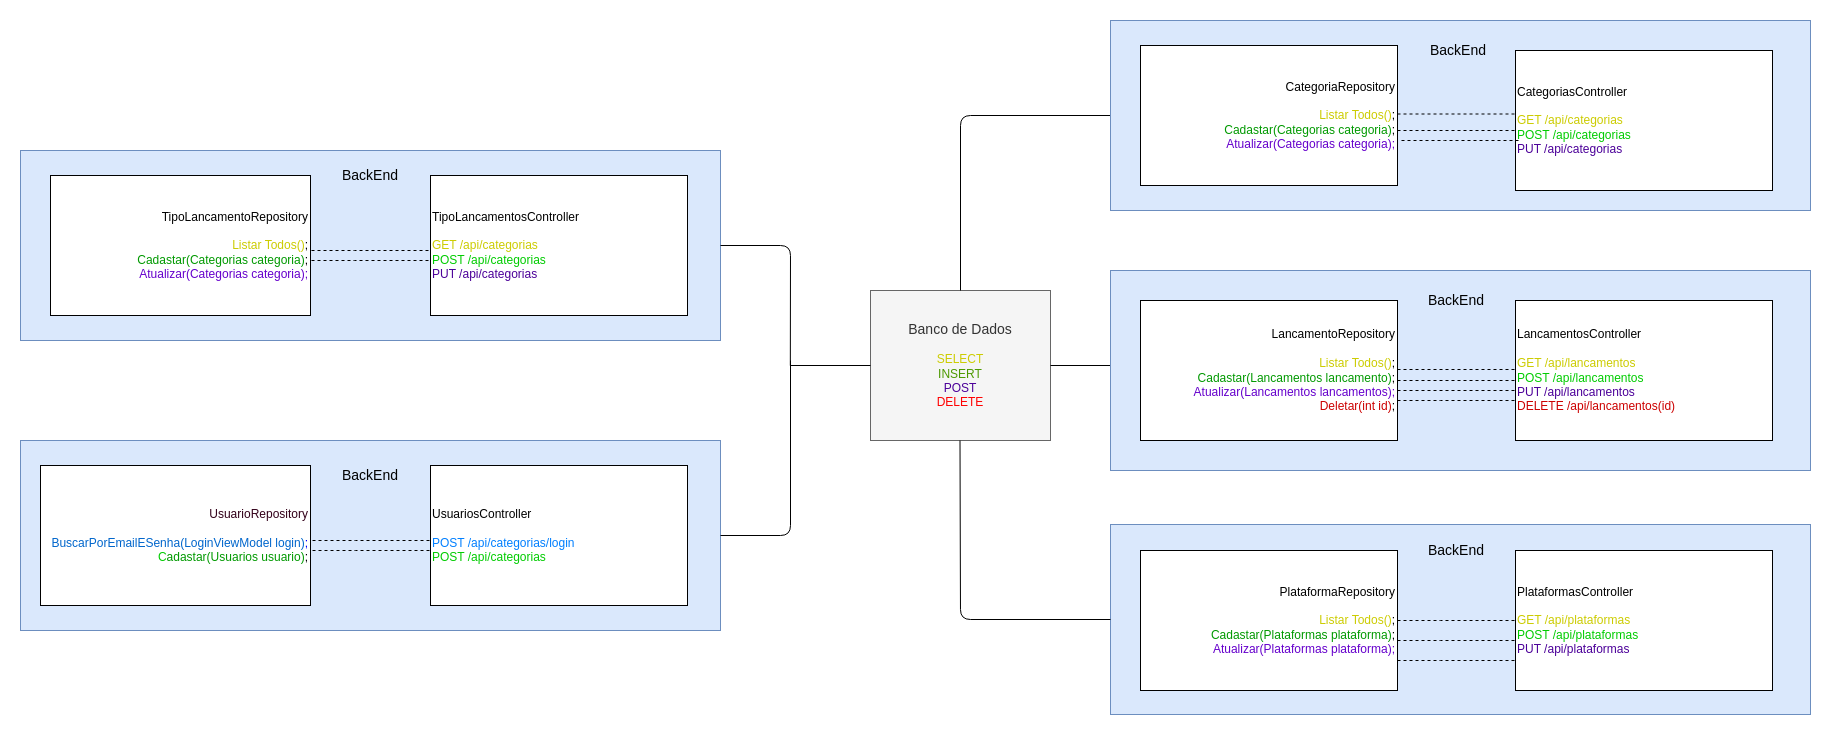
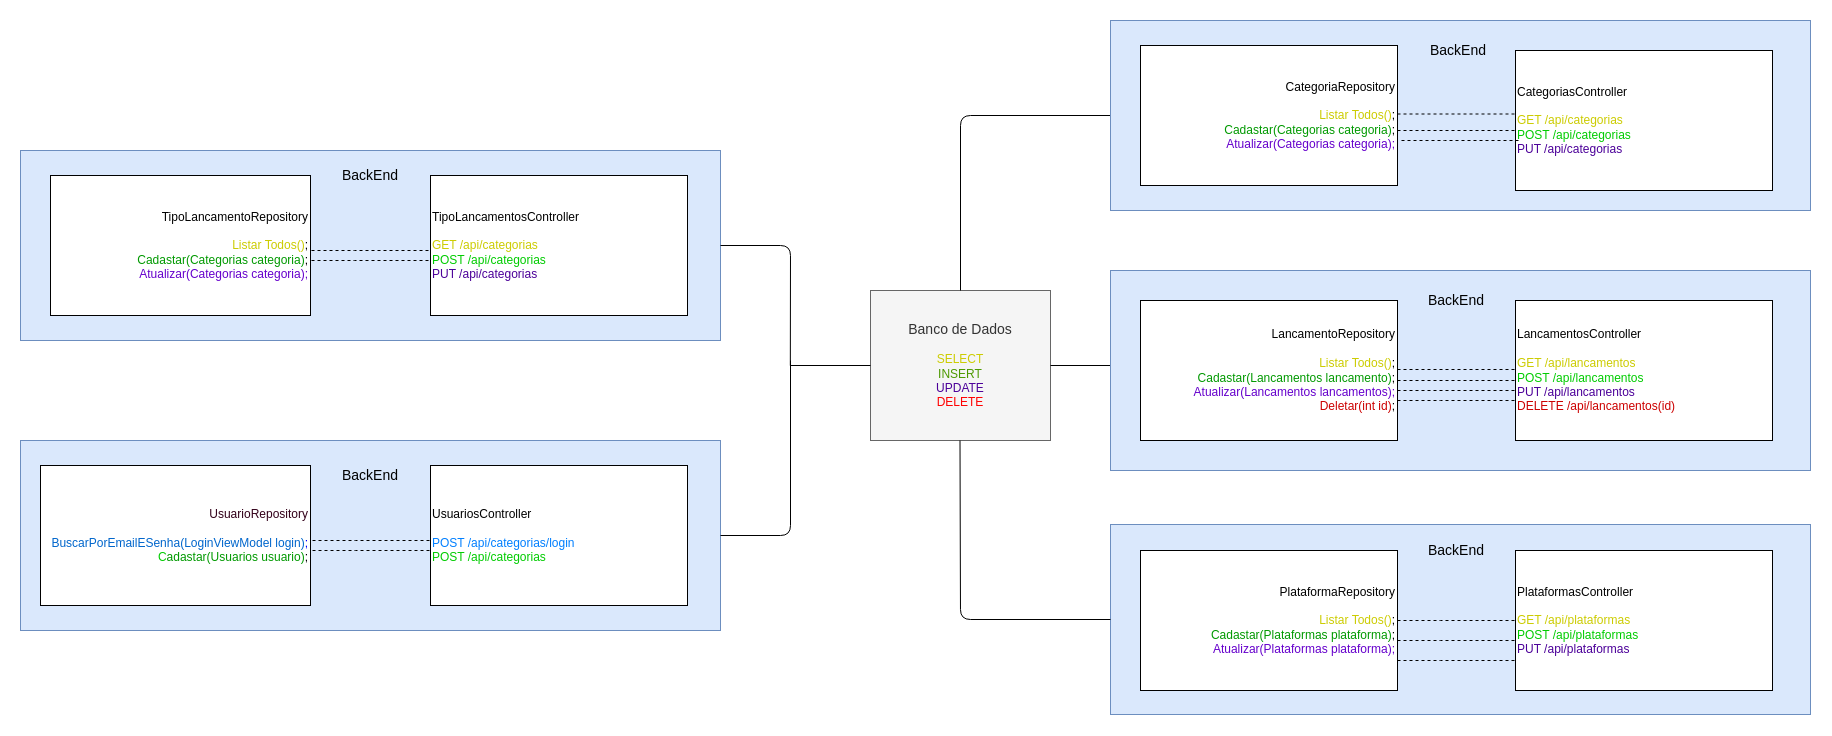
node "Banco de Dados SELECT INSERT POST DELETE": label "Banco de Dados SELECT INSERT POST DELETE" -> "Banco de Dados SELECT INSERT UPDATE DELETE"
